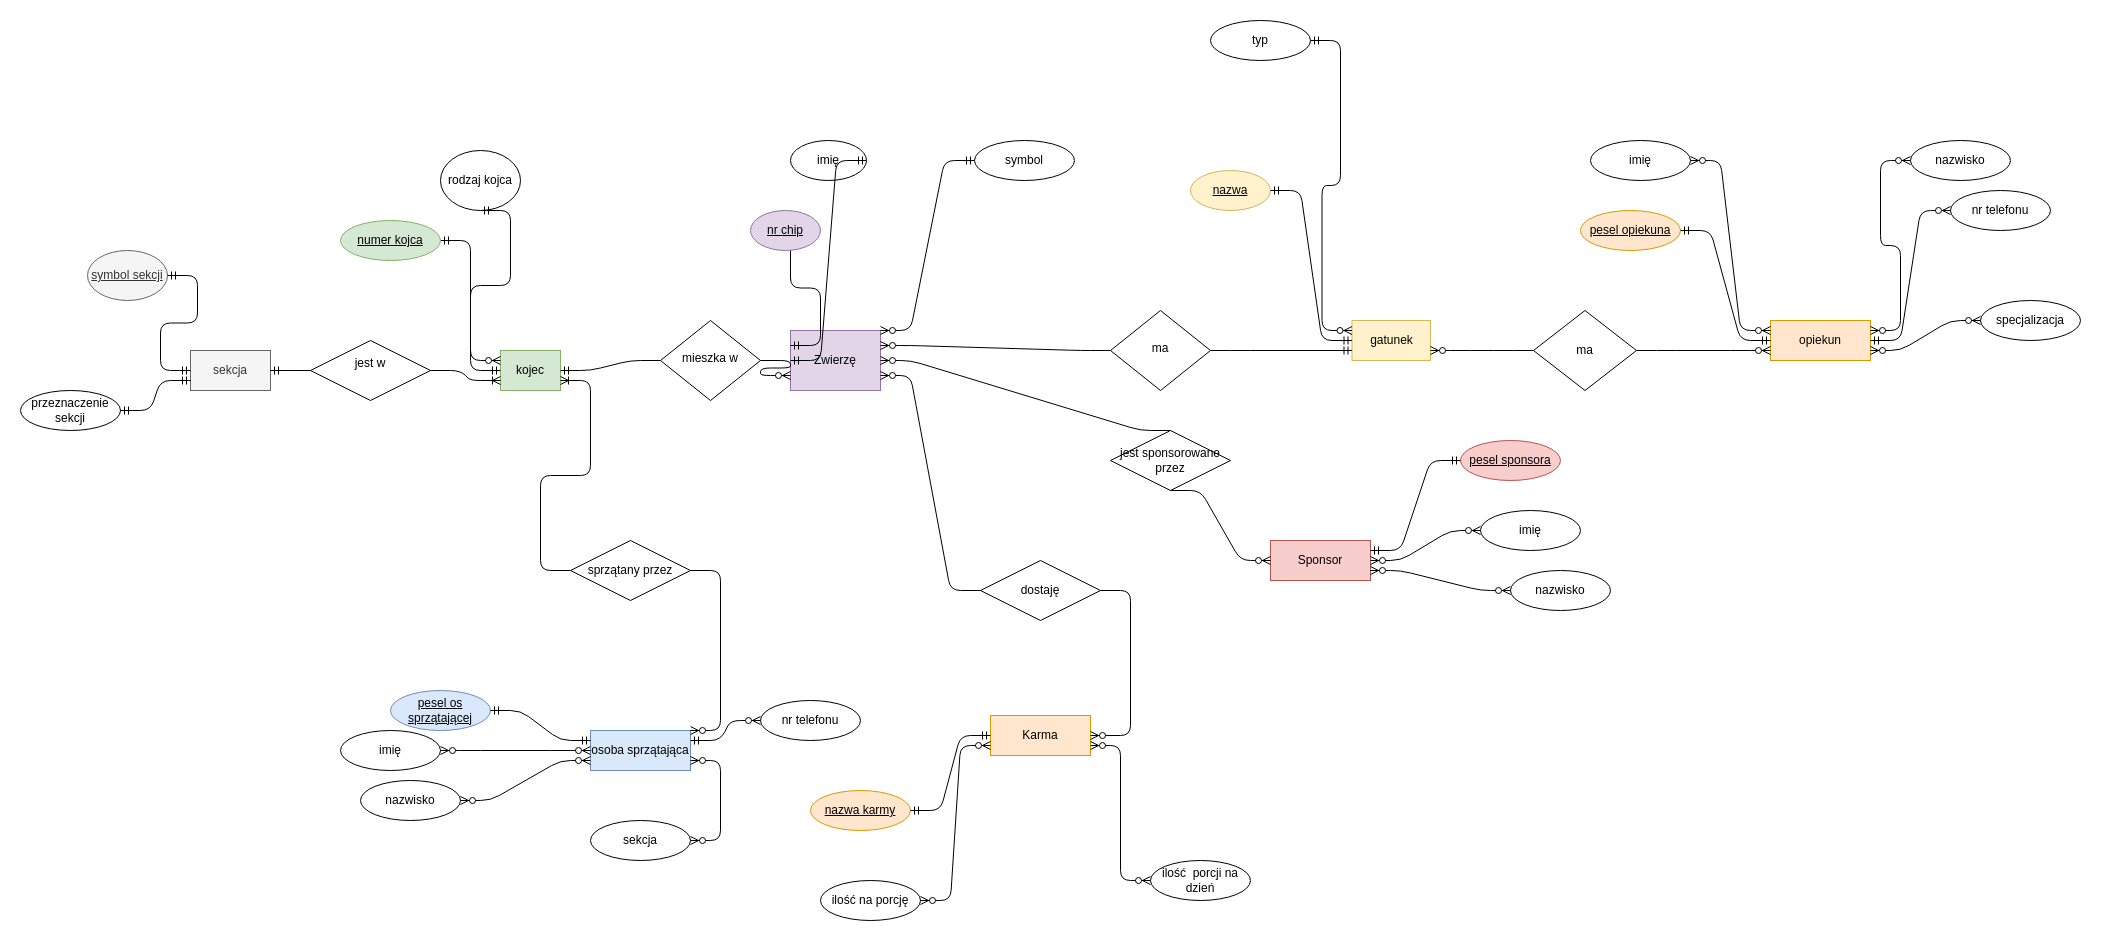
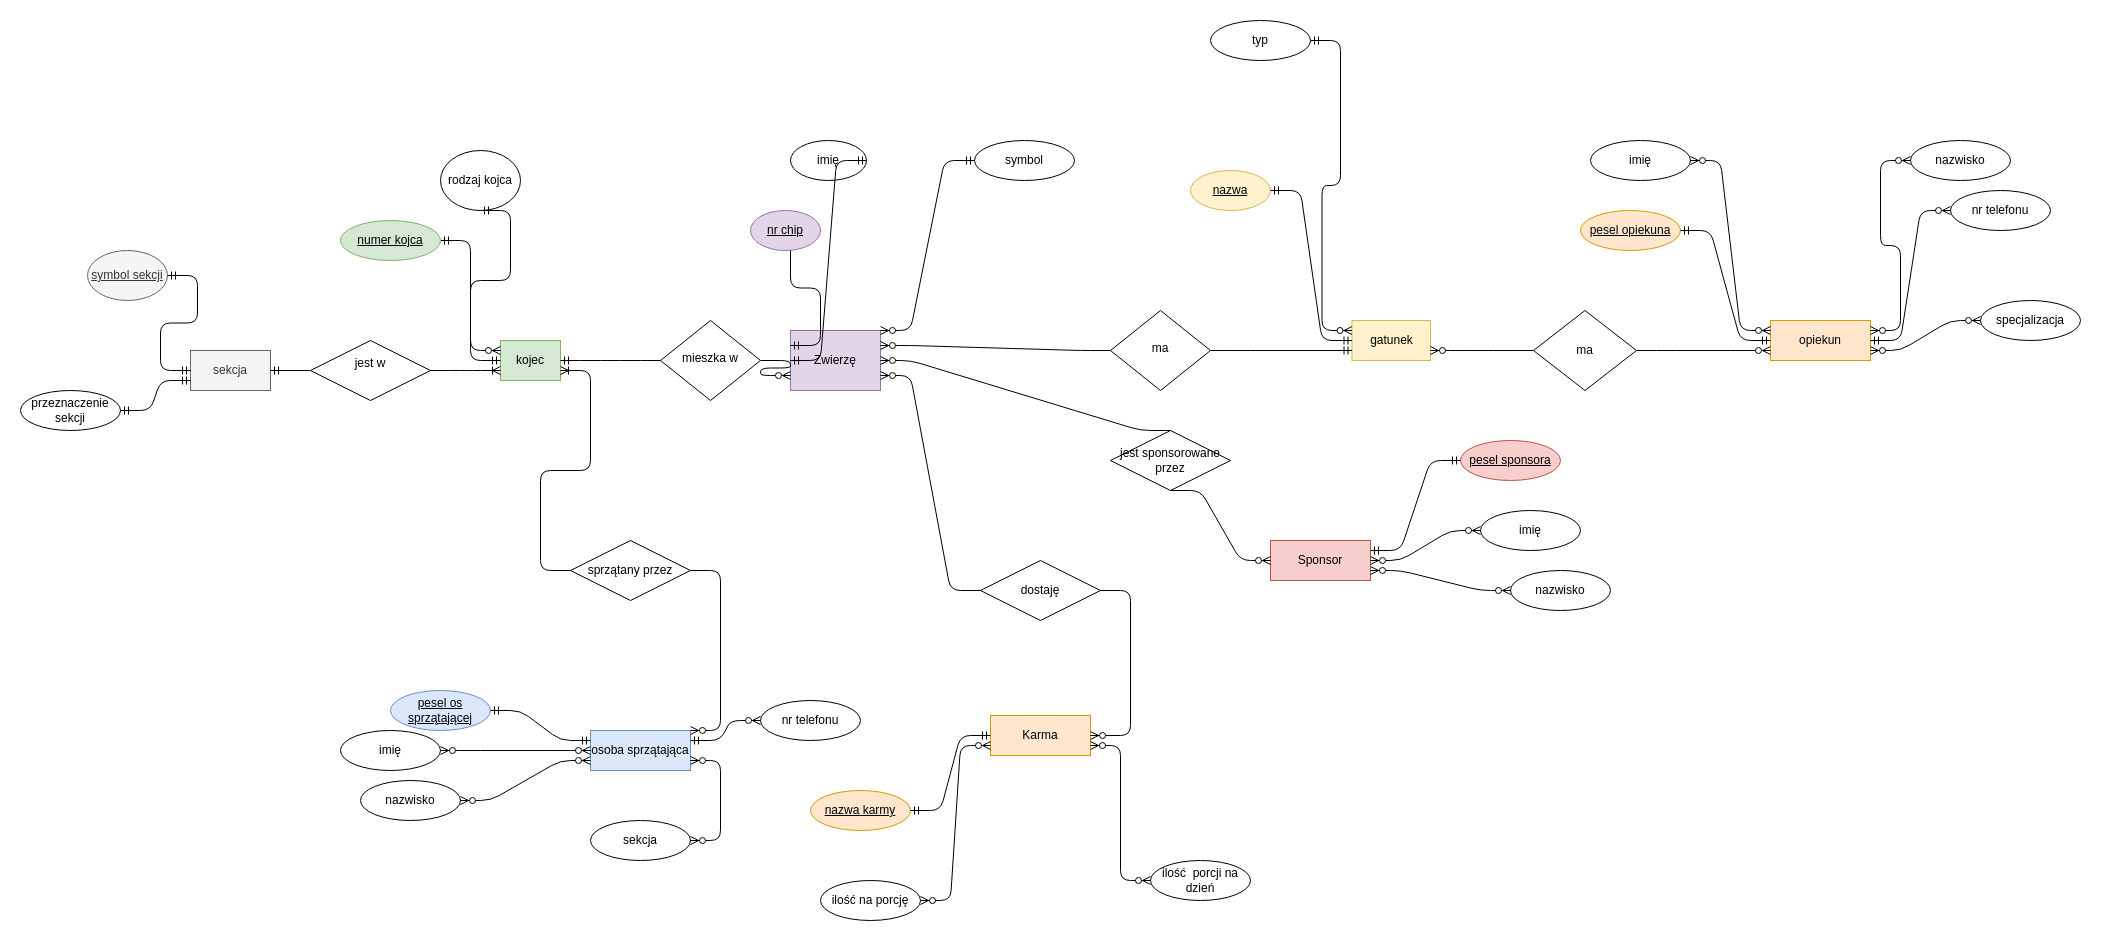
node "kojec": moved (531, 371) -> (531, 361)
